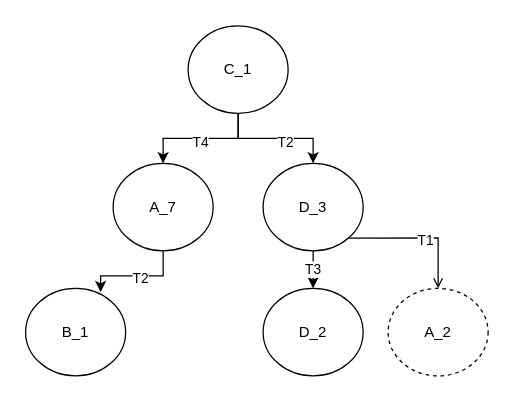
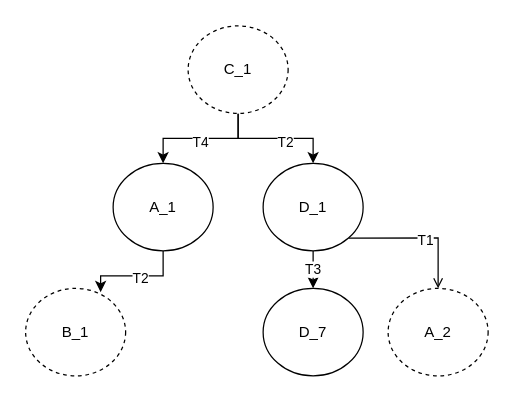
node "C_1": style solid -> dashed
node "A_7": label "A_7" -> "A_1"
node "D_3": label "D_3" -> "D_1"
node "B_1": style solid -> dashed
node "D_2": label "D_2" -> "D_7"
